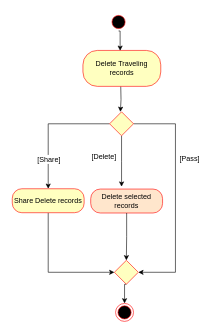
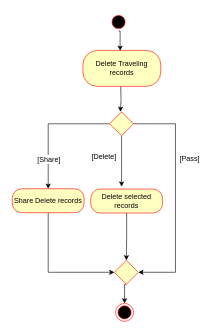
node "Delete selected records": fillcolor #ffe6cc -> #ffffc0
